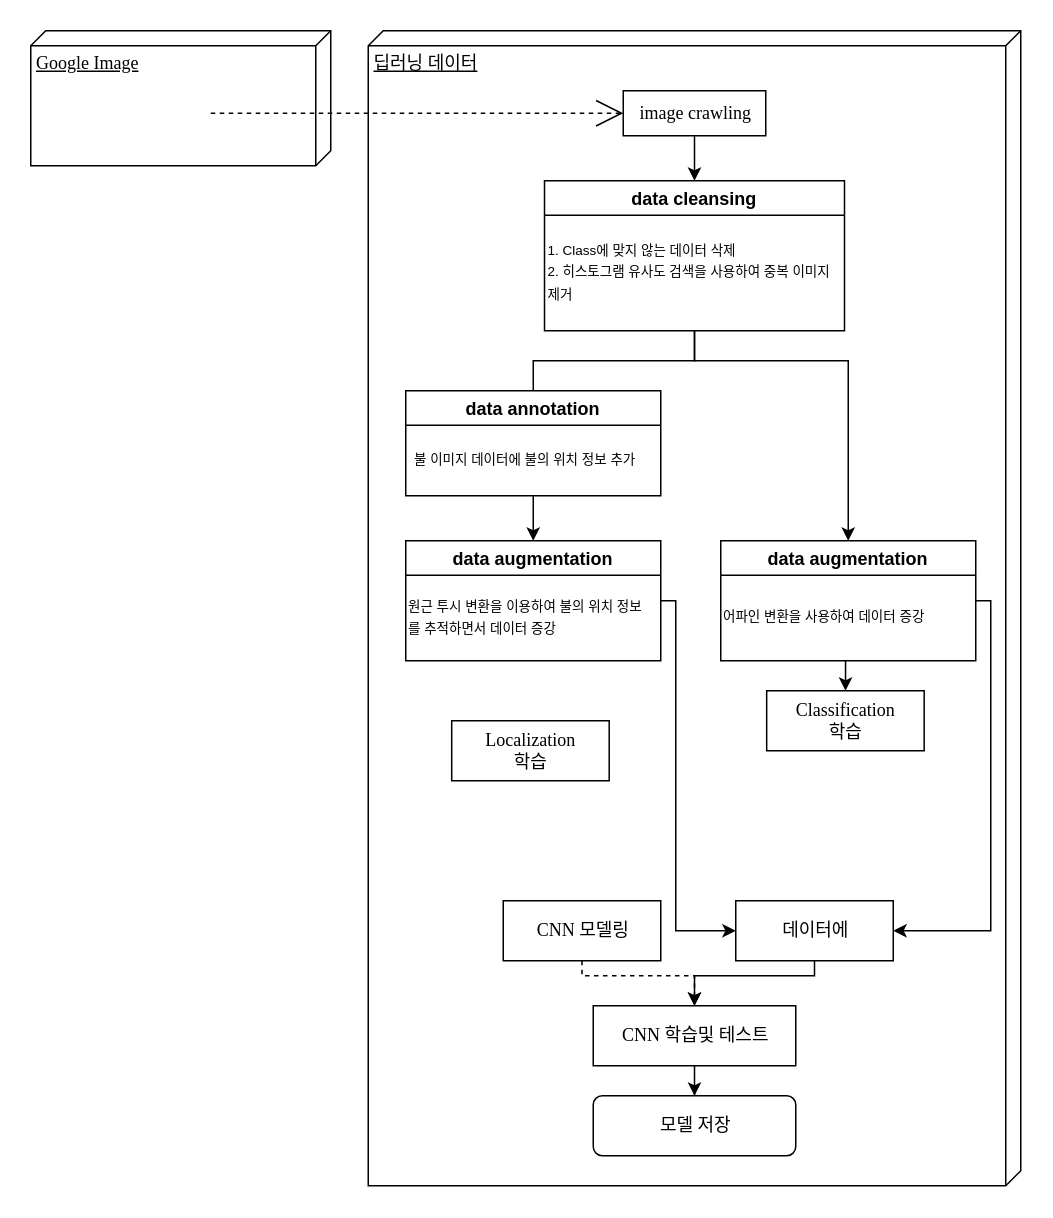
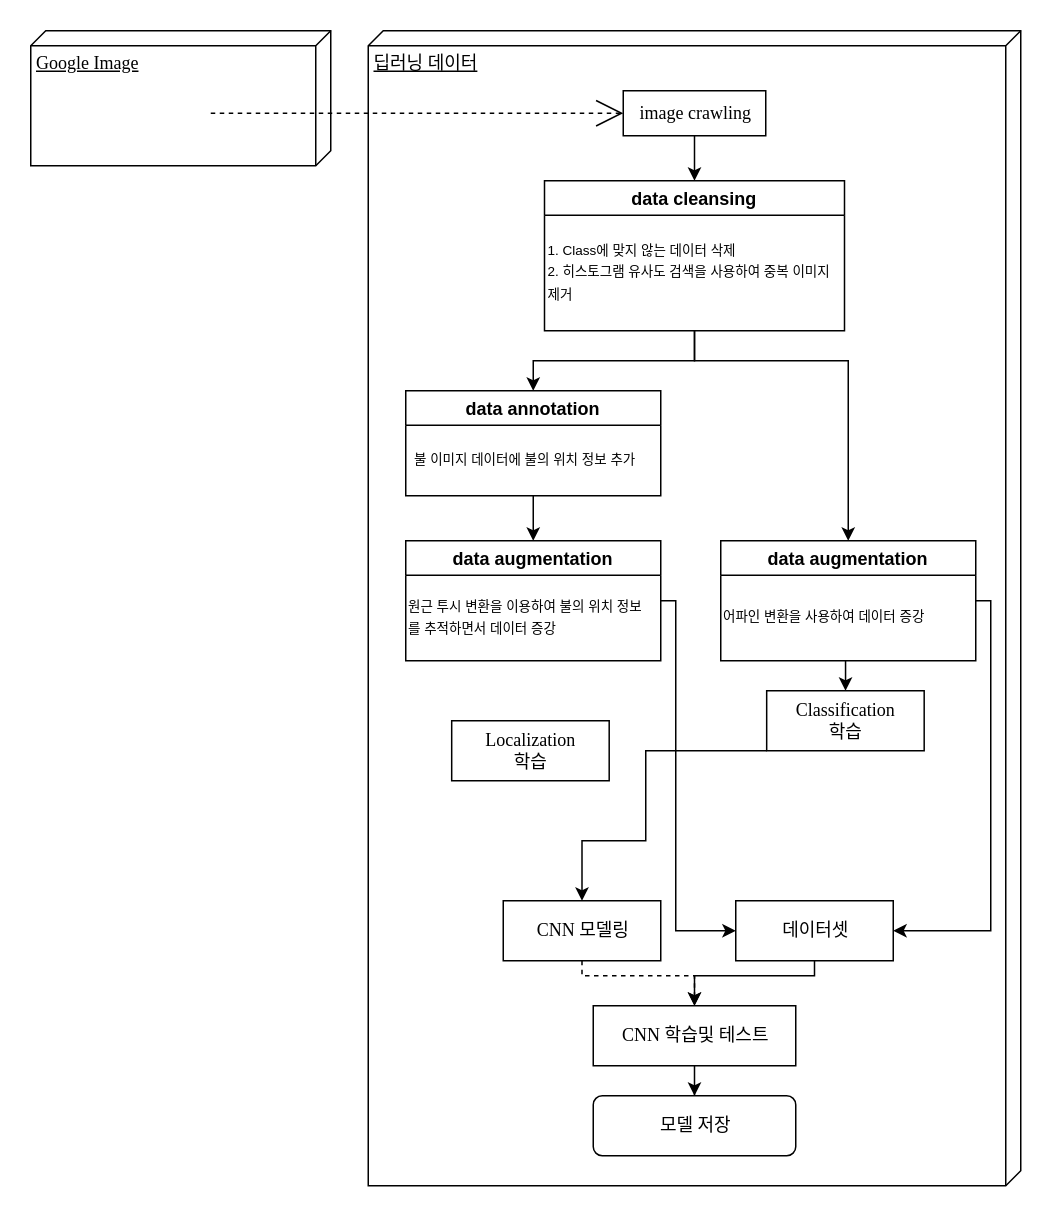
edge "data cleansing" -- "data annotation": arrowhead none -> classic
edge "Classification 학습" -> "CNN 모델링": added
node "데이터에": label "데이터에" -> "데이터셋"
